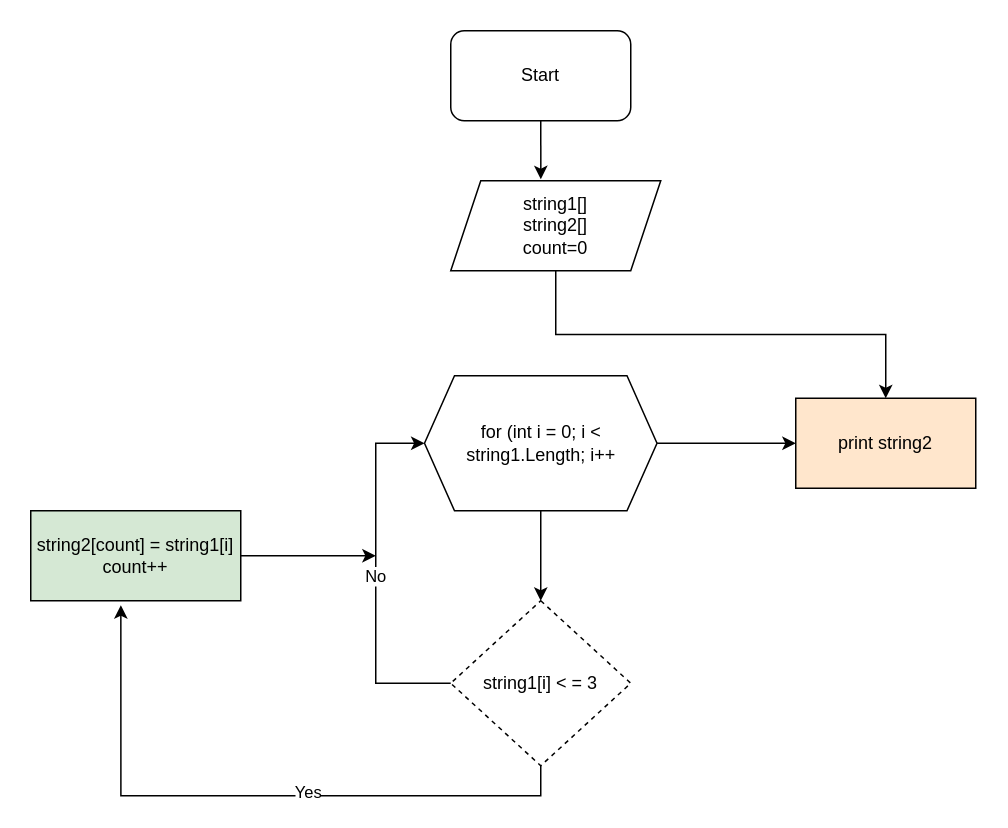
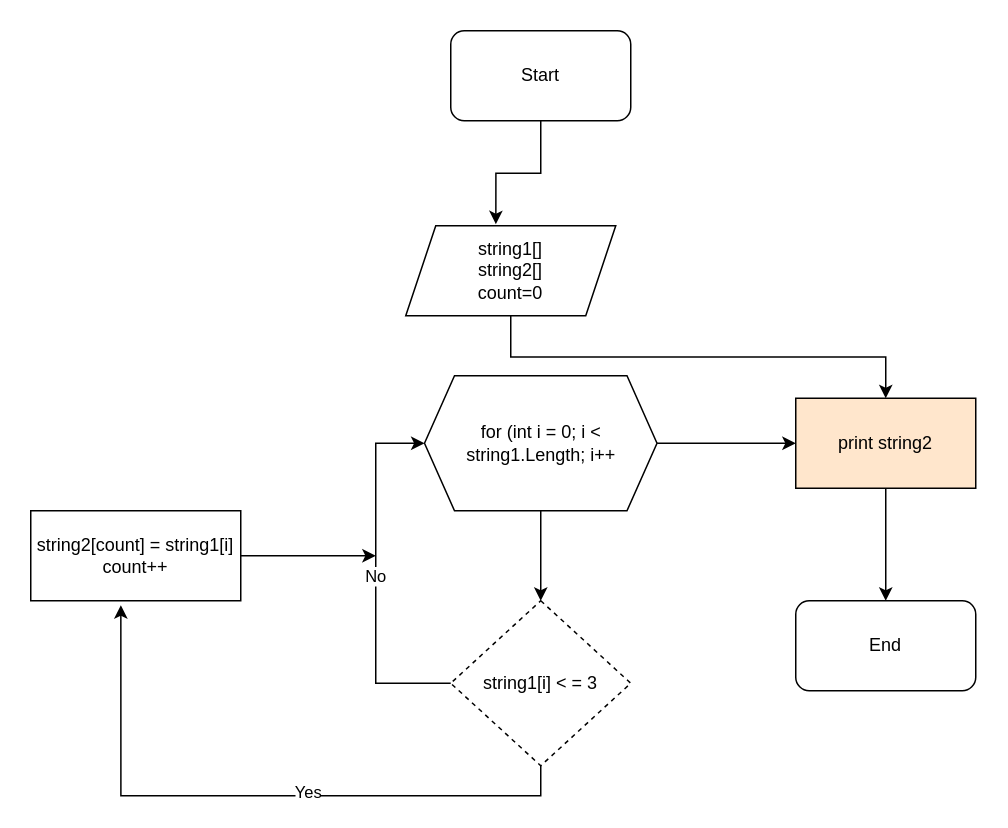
node "string1[] string2[] count=0": moved (556, 226) -> (511, 271)
edge "print string2" -> "End": added
node "string2[count] = string1[i] count++": fillcolor #d5e8d4 -> #ffffff
node "End": added
